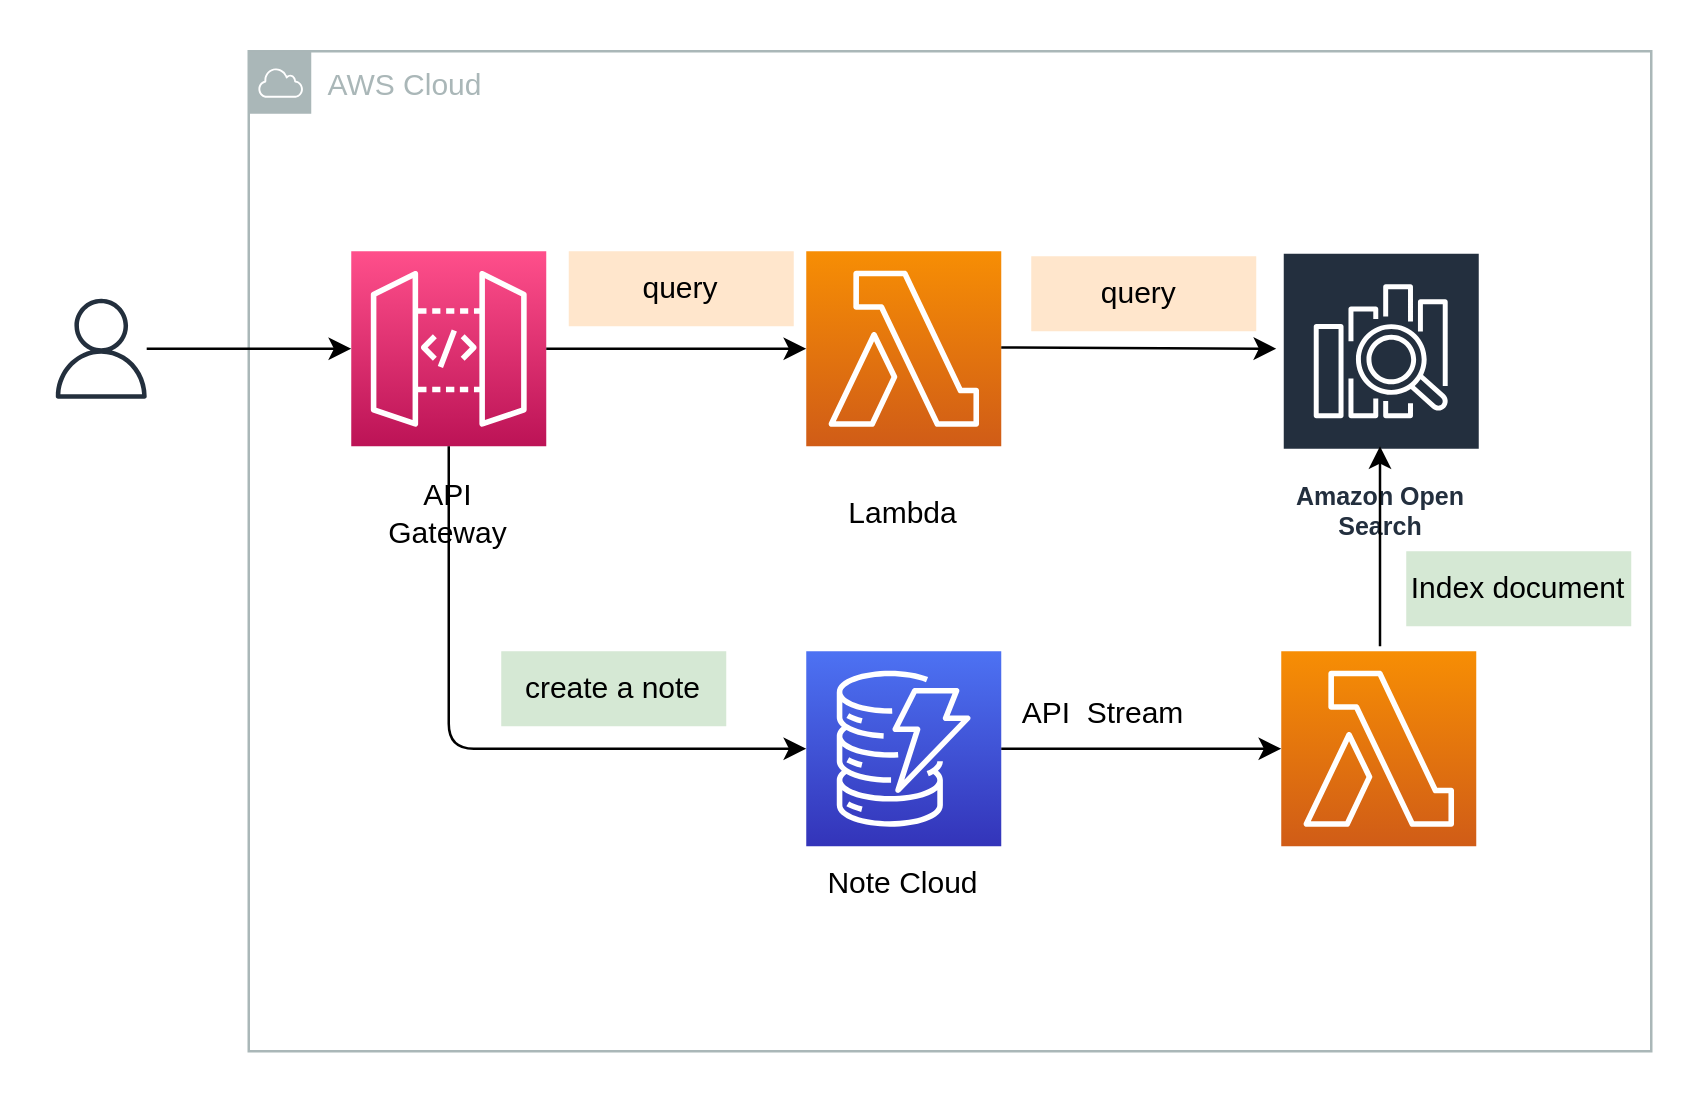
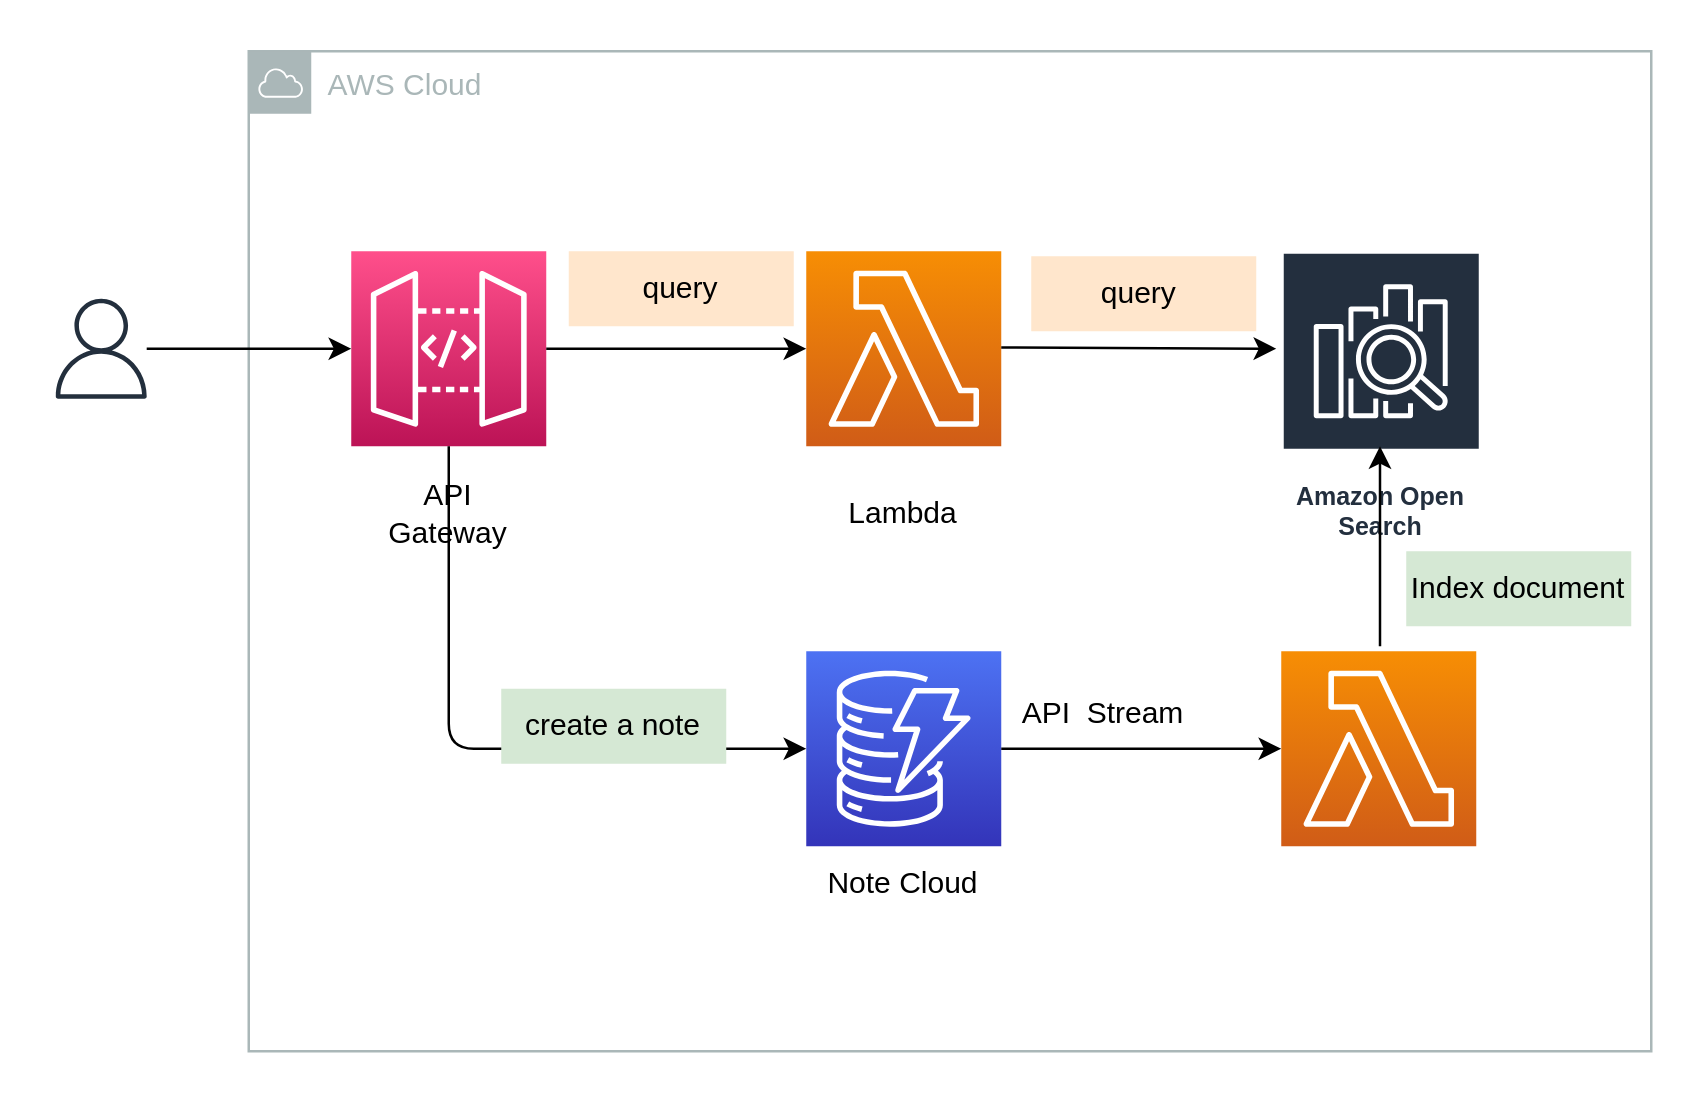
node "create a note": moved (614, 689) -> (614, 726)
